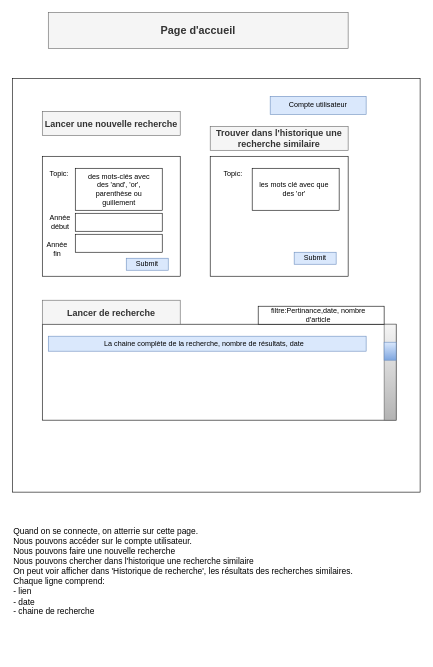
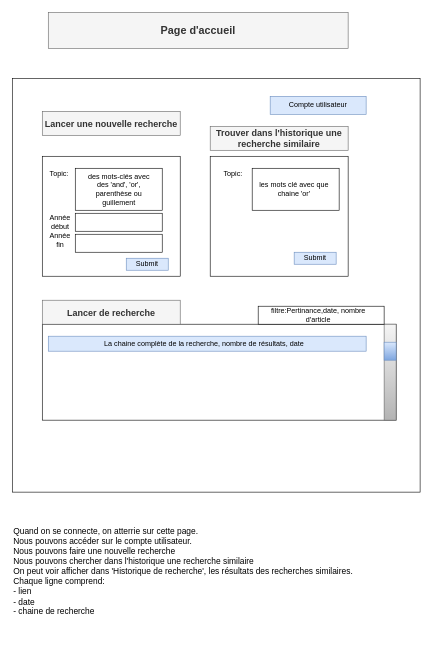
node "les mots clé avec que des 'or'": label "les mots clé avec que des 'or'" -> "les mots clé avec que chaine 'or'"
node "Année fin": moved (57, 249) -> (60, 240)
